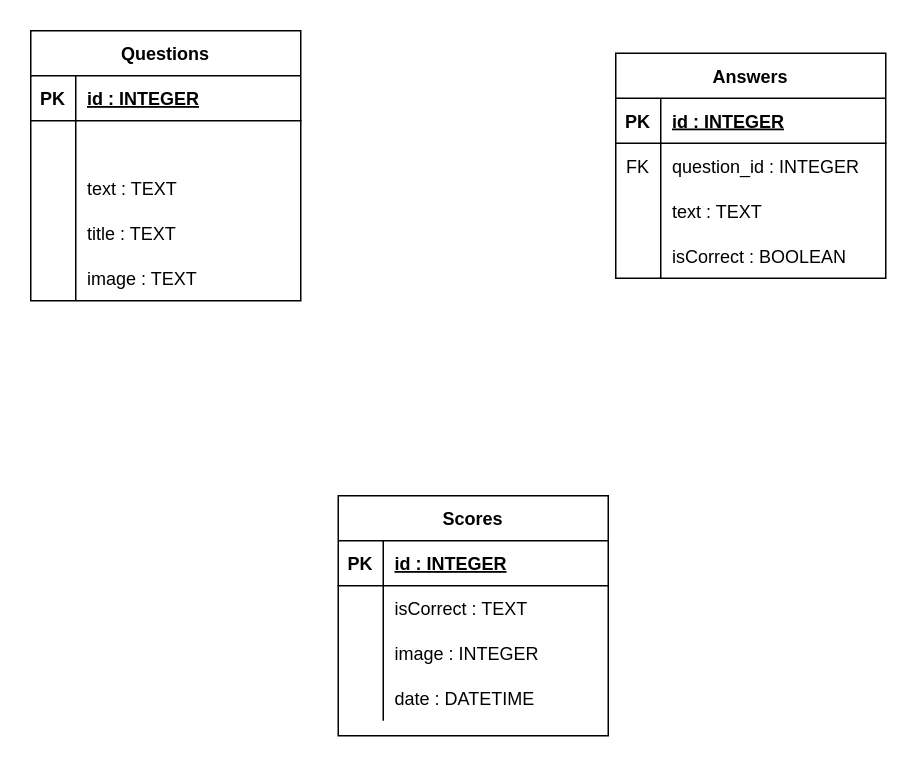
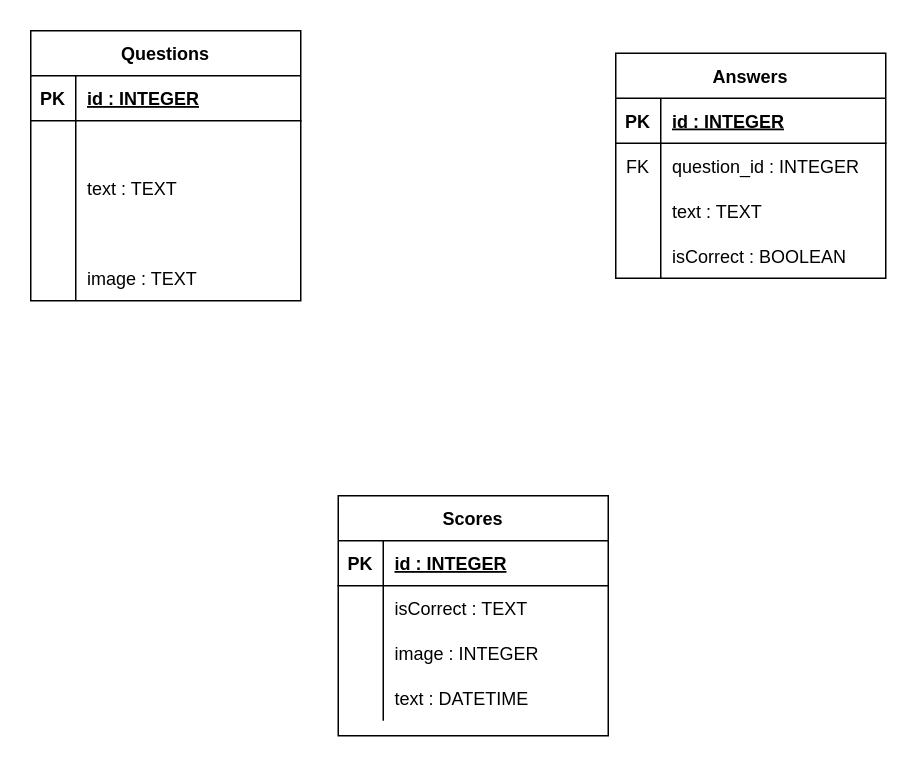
node "title : TEXT": removed
node "date : DATETIME": label "date : DATETIME" -> "text : DATETIME"
